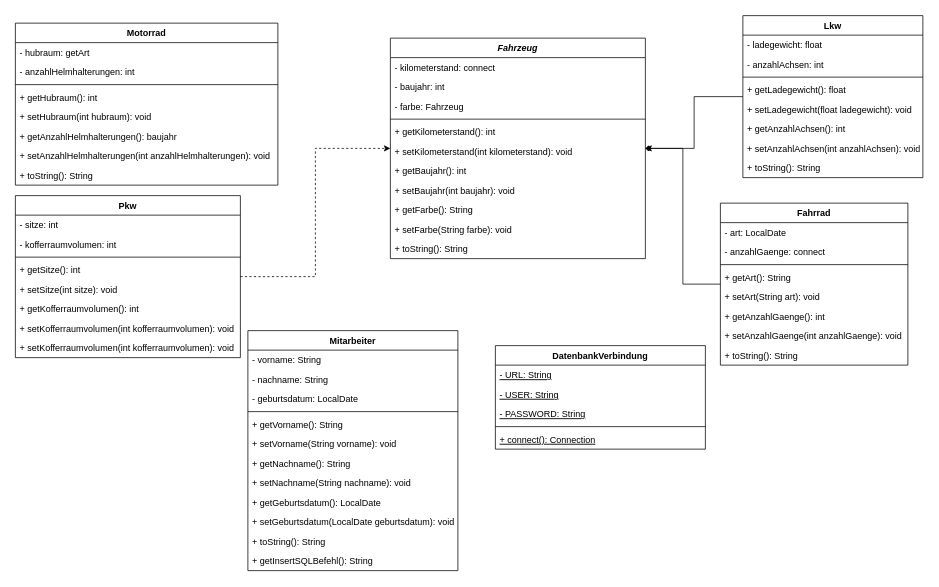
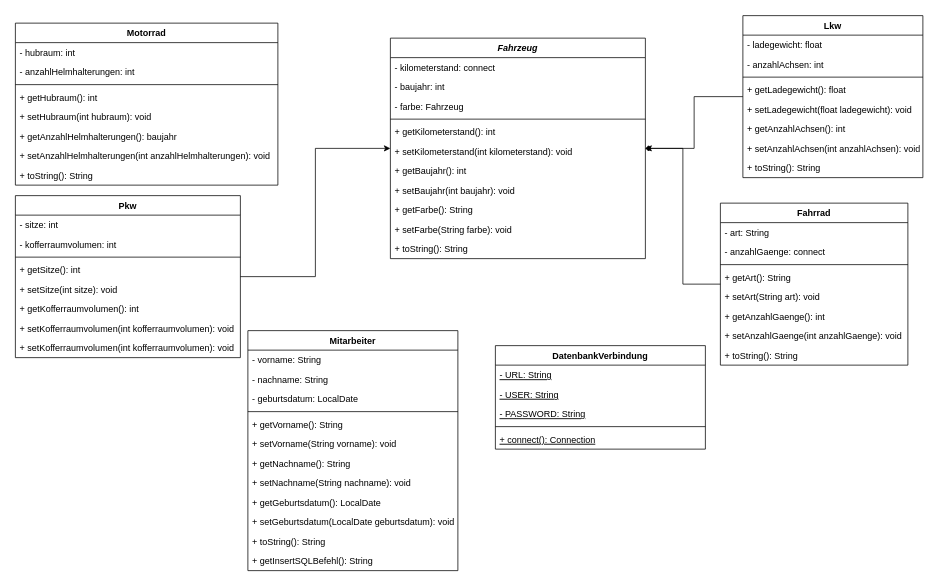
node "- hubraum: getArt": label "- hubraum: getArt" -> "- hubraum: int"
edge "Pkw" -> "Fahrzeug": style dashed -> solid
node "- art: LocalDate": label "- art: LocalDate" -> "- art: String"
